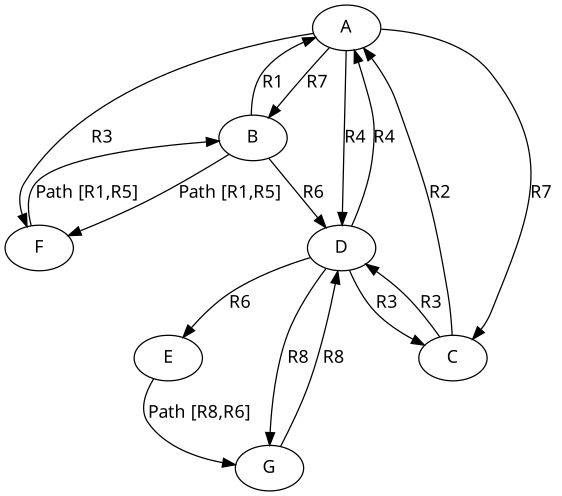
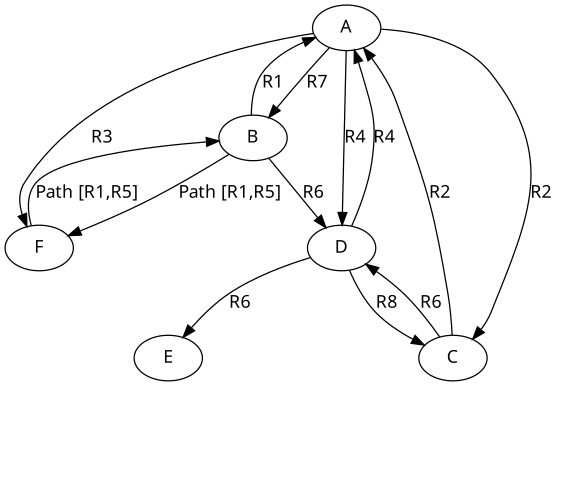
edge "A" -> "C": label "R7" -> "R2"
edge "D" -> "C": label "R3" -> "R8"
edge "C" -> "D": label "R3" -> "R6"
node "G": removed
